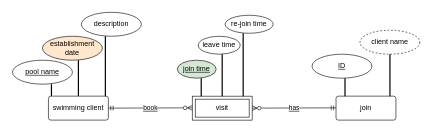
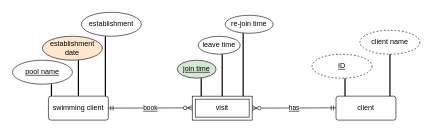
node "description": label "description" -> "establishment"
node "ID": style solid -> dashed
node "join": label "join" -> "client"
